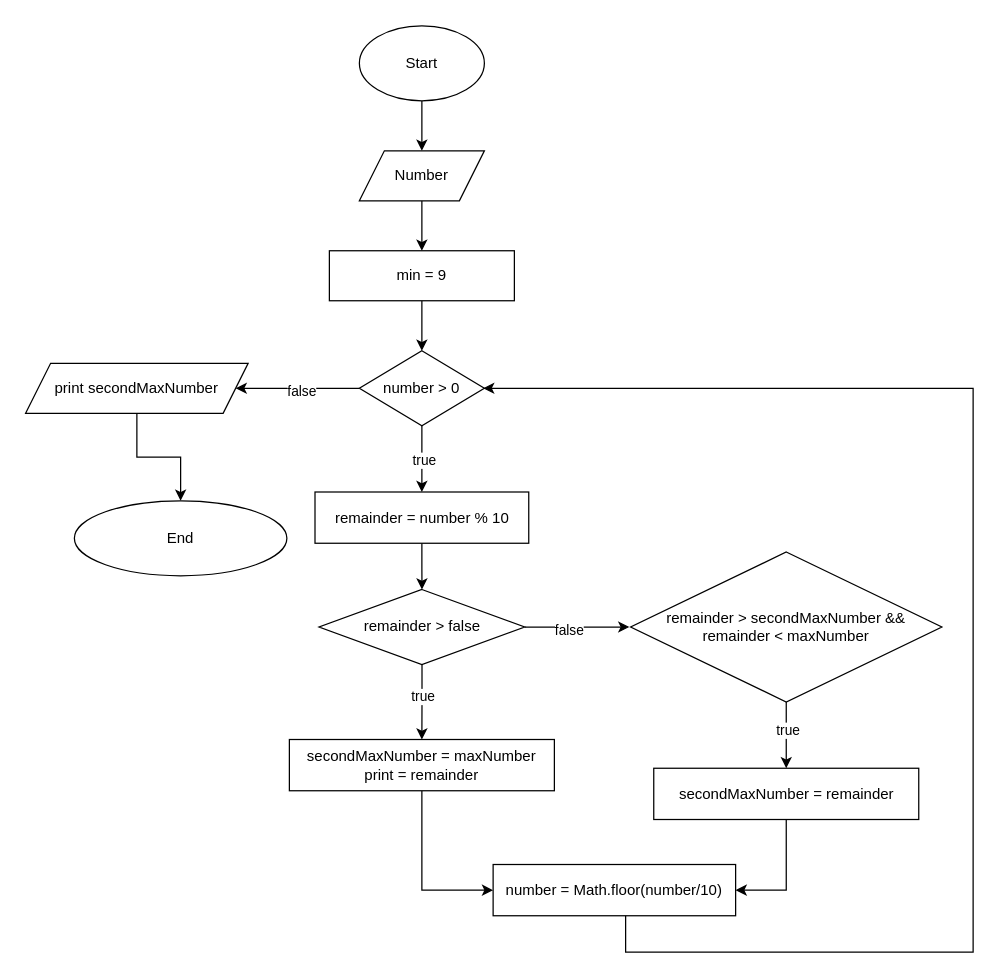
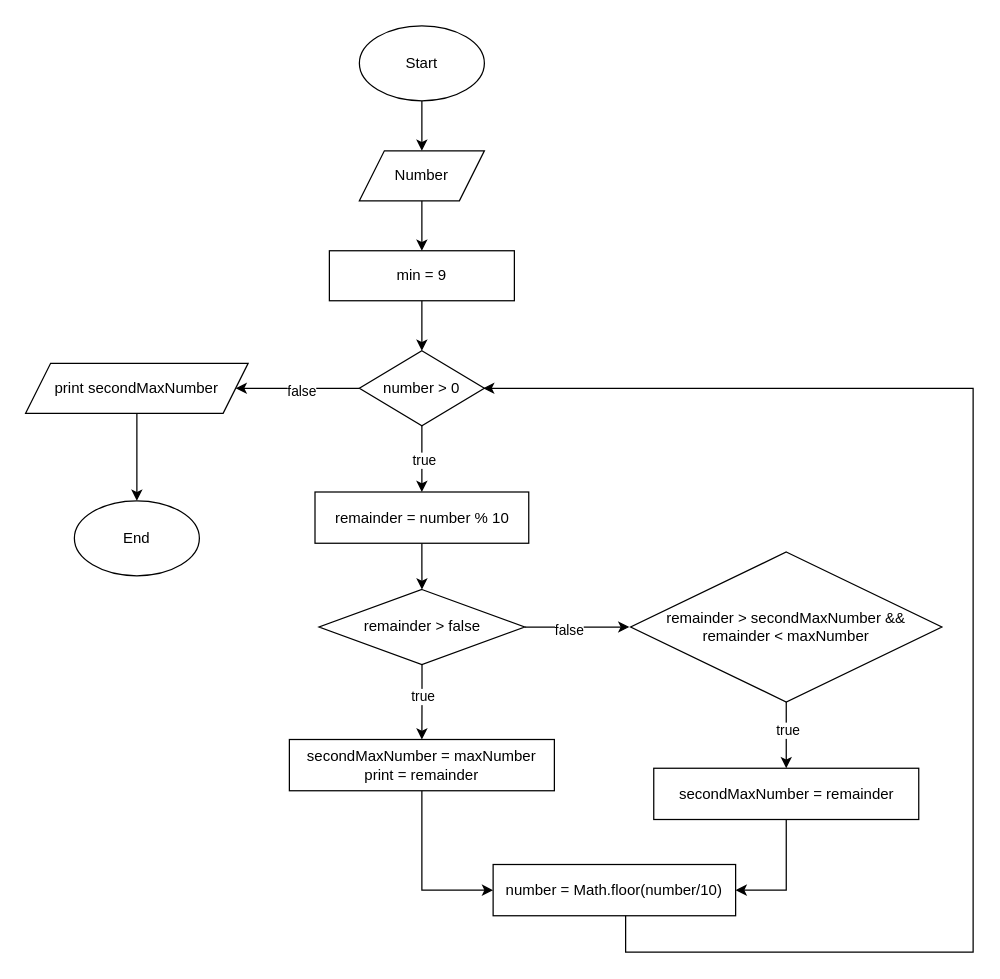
node "End": size 213x75 -> 125x75
